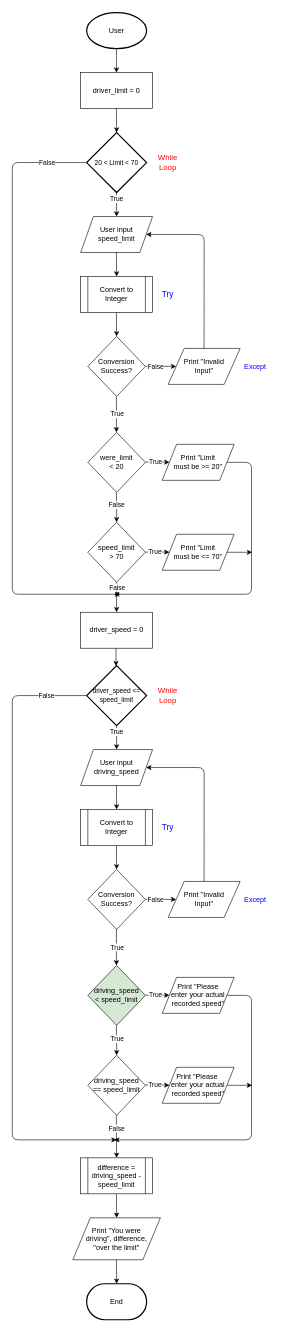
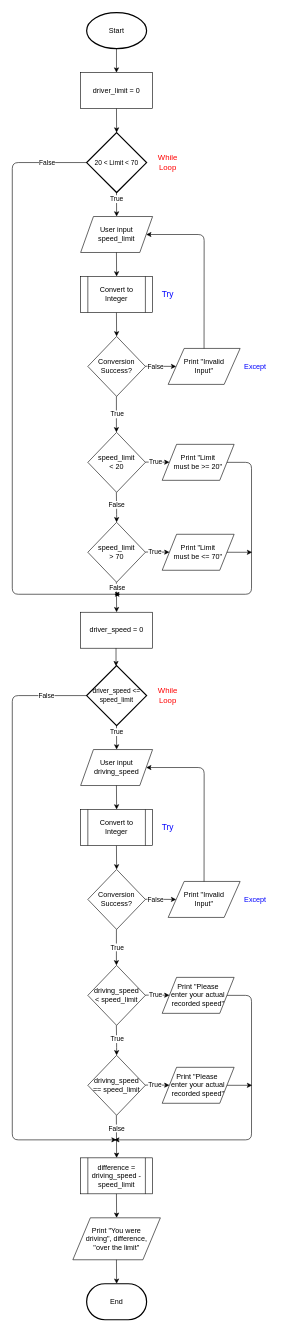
node "User": label "User" -> "Start"
node "were_limit < 20": label "were_limit < 20" -> "speed_limit < 20"
node "driving_speed < speed_limit": fillcolor #d5e8d4 -> #ffffff
